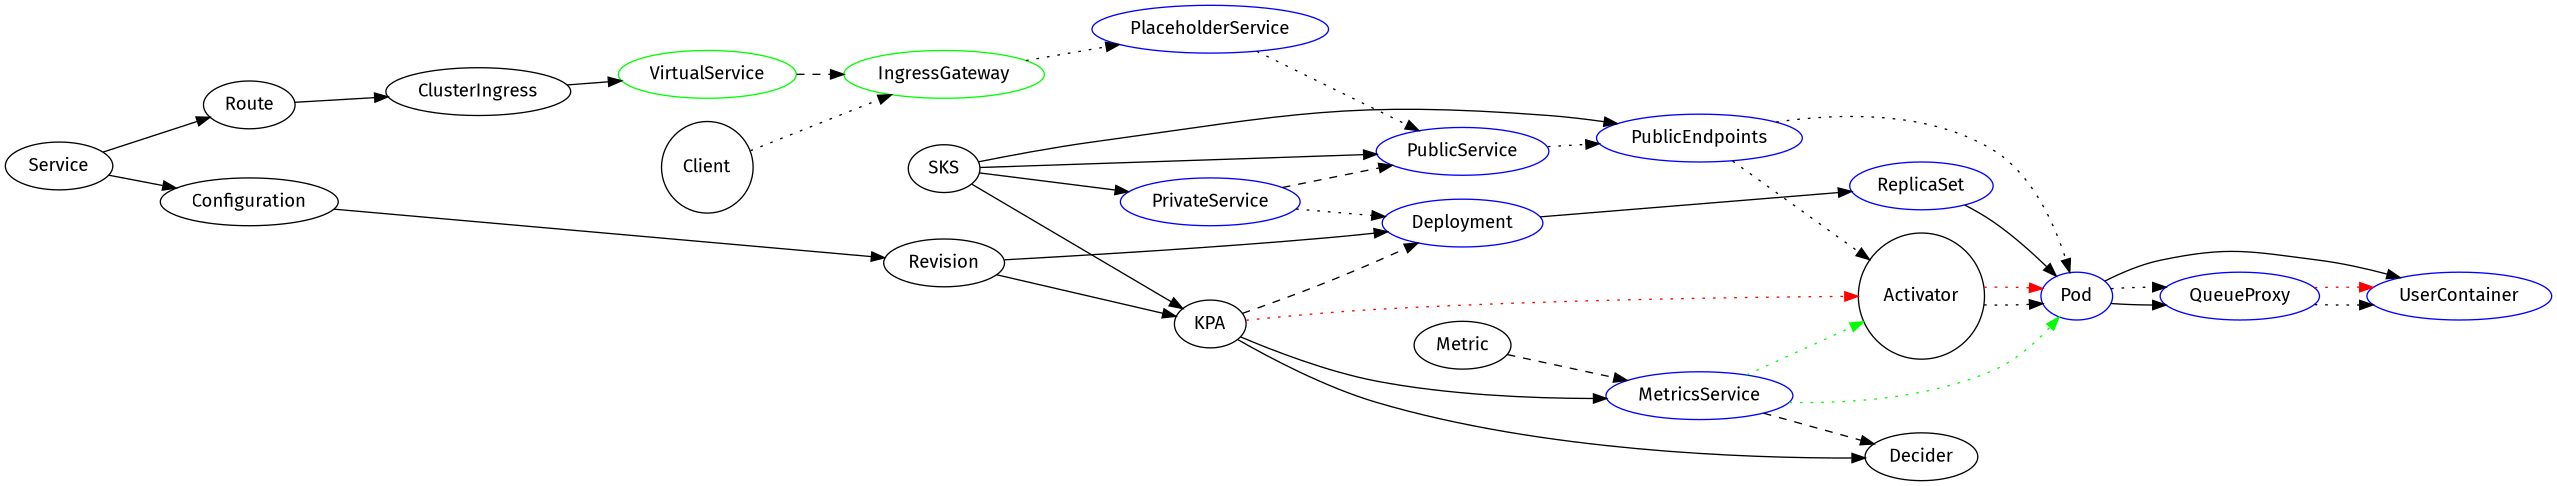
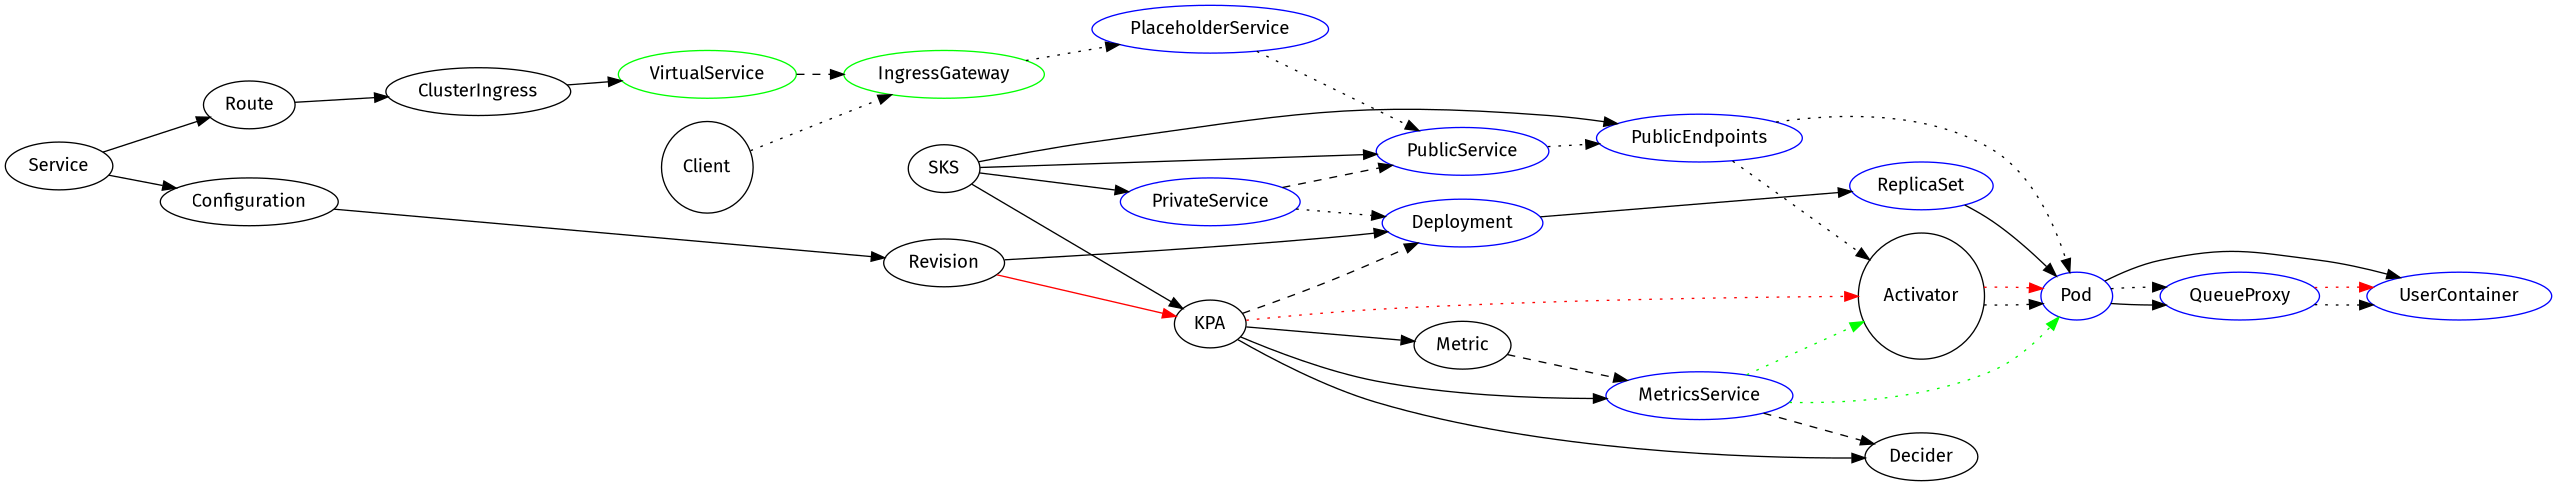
edge "Revision" -> "KPA": color black -> red
edge "KPA" -> "Metric": added
